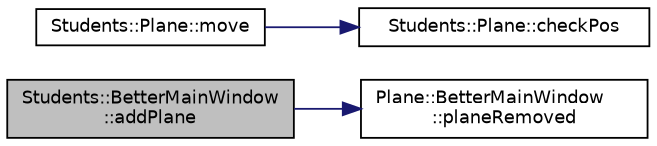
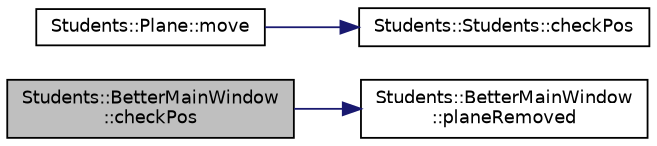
node "Students::Plane::checkPos": label "Students::Plane::checkPos" -> "Students::Students::checkPos"
node "Students::BetterMainWindow ::addPlane": label "Students::BetterMainWindow ::addPlane" -> "Students::BetterMainWindow ::checkPos"
node "Plane::BetterMainWindow ::planeRemoved": label "Plane::BetterMainWindow ::planeRemoved" -> "Students::BetterMainWindow ::planeRemoved"
